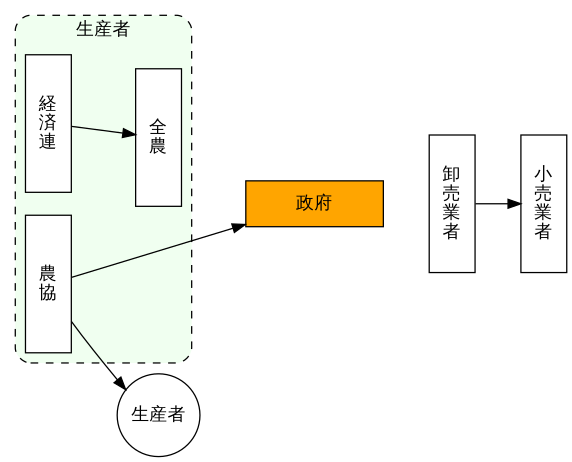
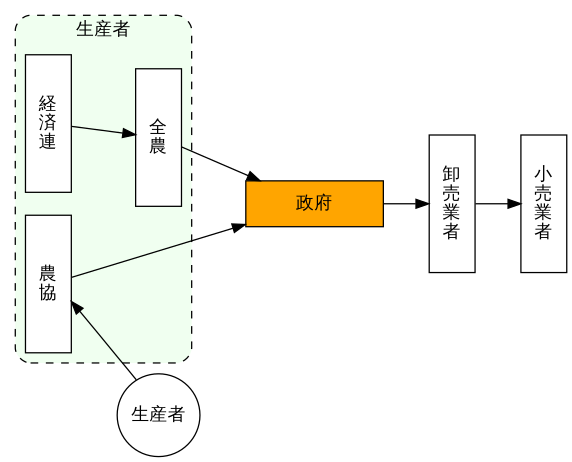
edge "全 農" -> "政府": added
edge "政府" -> "卸 売 業 者": added
edge "農 協" -> "生産者": reversed
